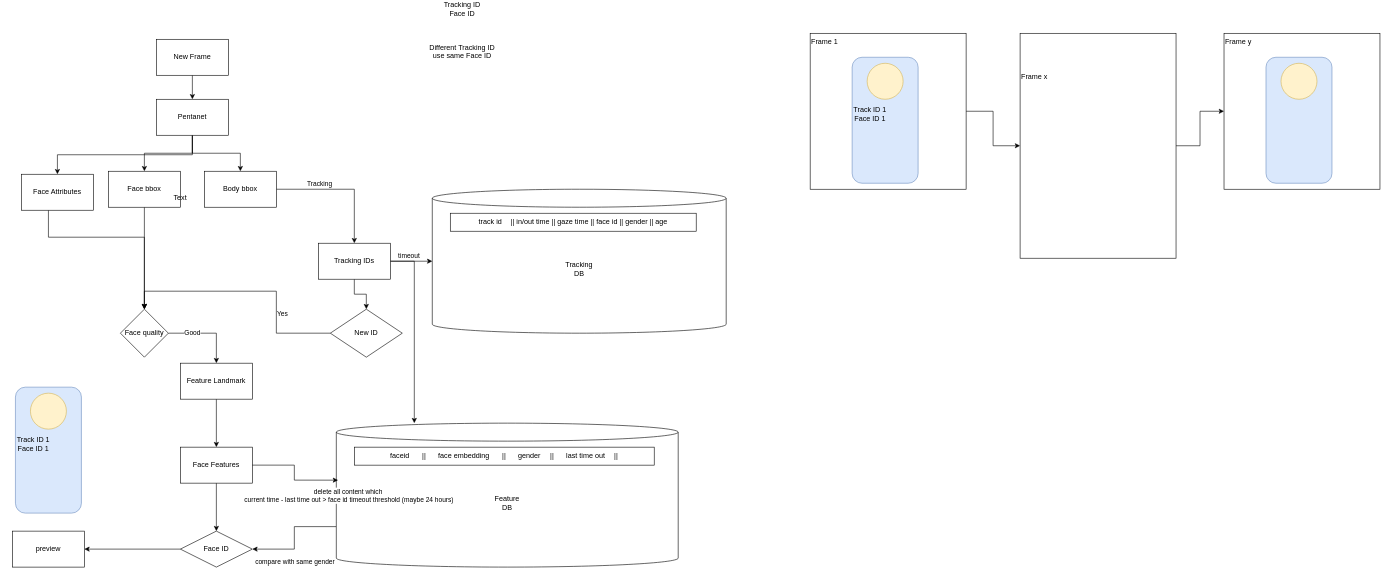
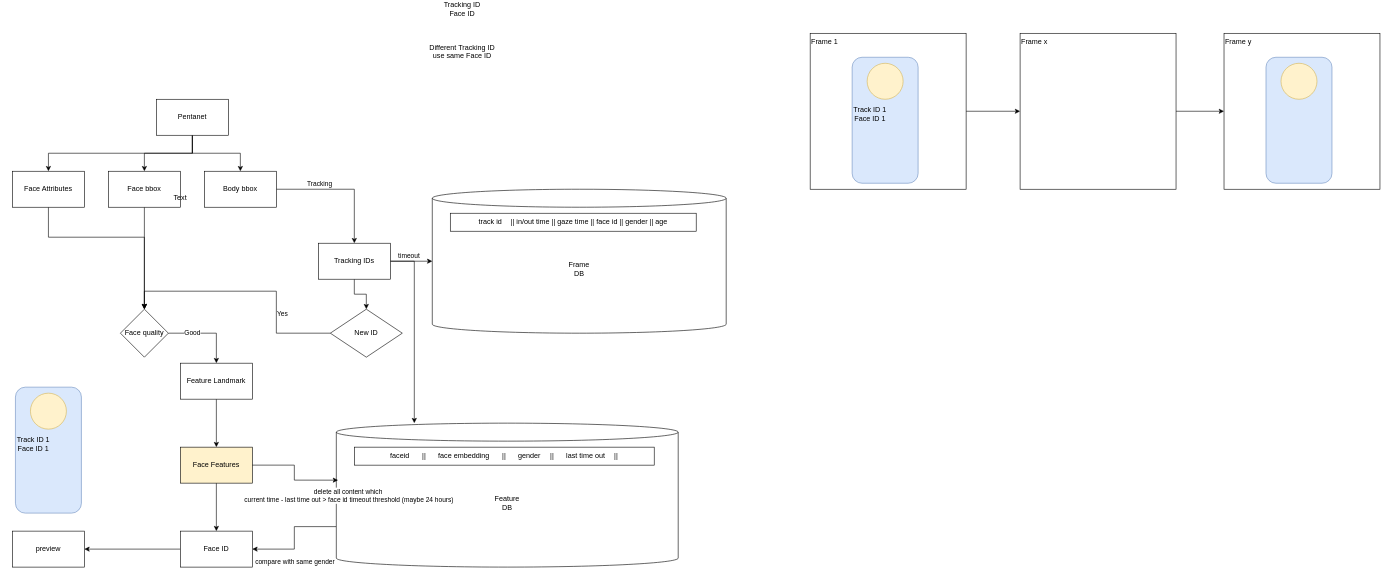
node "New Frame": removed
edge "New Frame" -> "Pentanet": removed
node "Frame x": size 156x225 -> 156x156
node "Face Attributes": moved (57, 192) -> (48, 189)
node "Tracking DB": label "Tracking DB" -> "Frame DB"
node "Face Features": fillcolor #ffffff -> #fff2cc
node "Face ID": shape diamond -> rectangle
